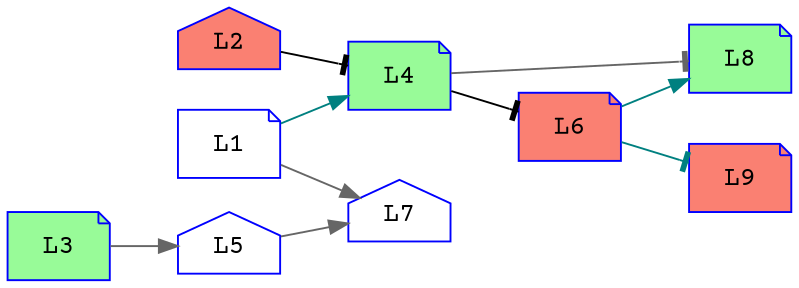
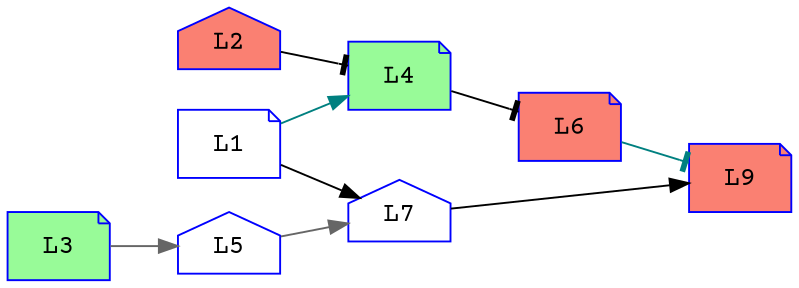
node "L8": removed
edge "L1" -> "L7": color gray40 -> black
edge "L7" -> "L9": added
